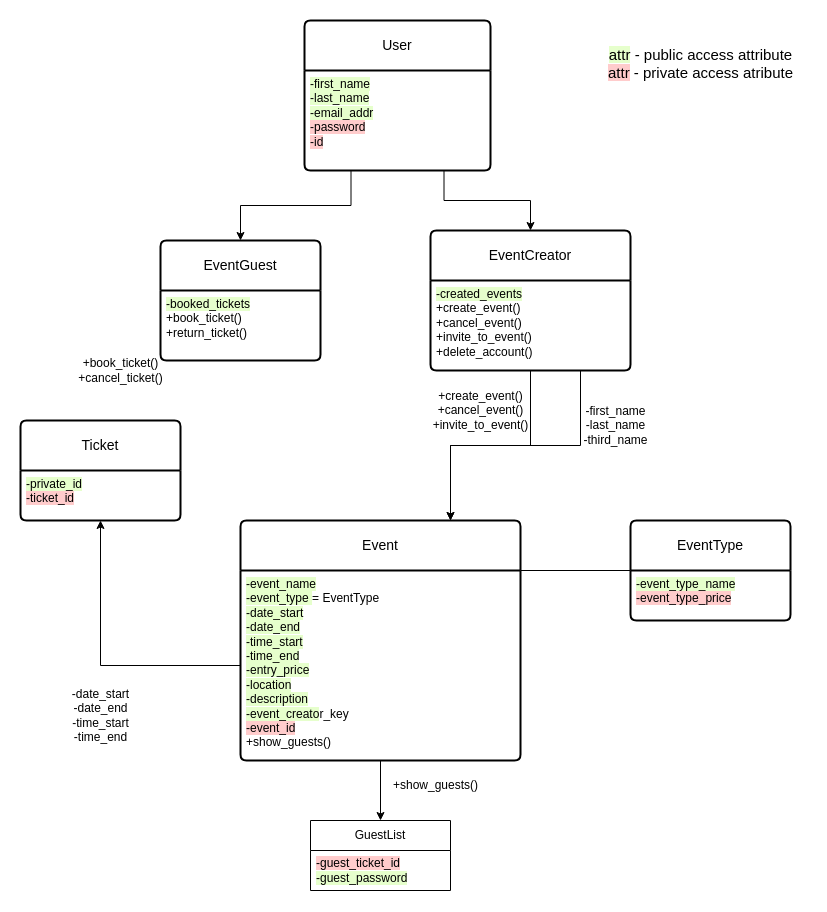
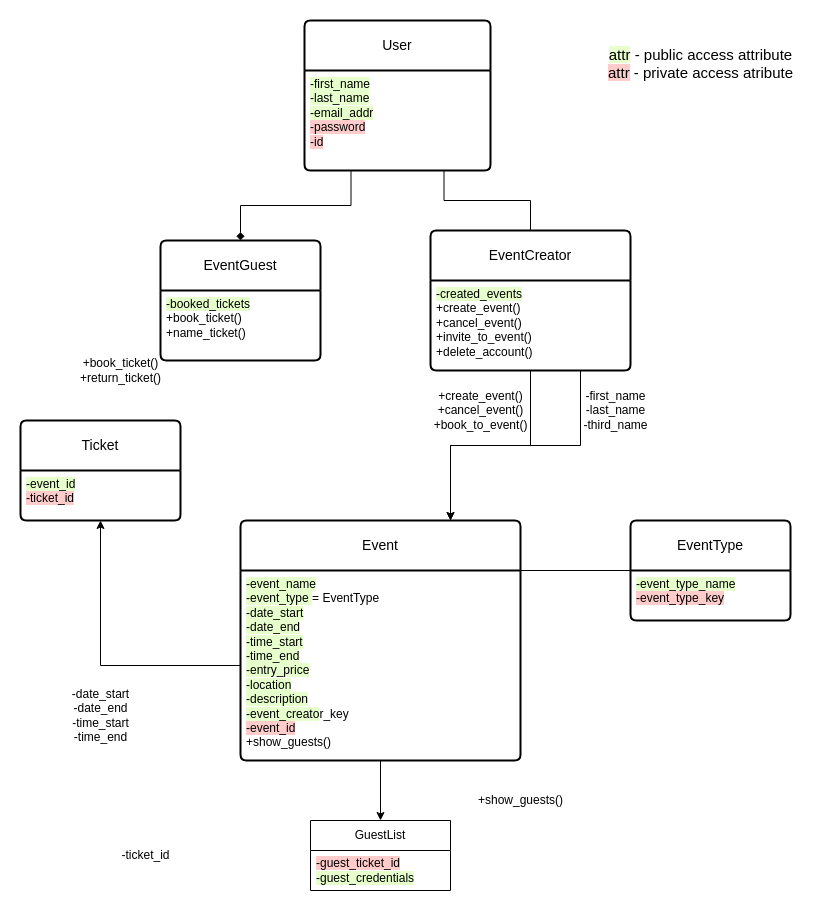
edge "-first_name -last_name -email_addr -password -id" -> "EventCreator": arrowhead classic -> none
edge "-first_name -last_name -email_addr -password -id" -> "EventGuest": arrowhead classic -> diamond
node "-booked_tickets +book_ticket() +return_ticket()": label "-booked_tickets +book_ticket() +return_ticket()" -> "-booked_tickets +book_ticket() +name_ticket()"
node "+book_ticket() +cancel_ticket()": label "+book_ticket() +cancel_ticket()" -> "+book_ticket() +return_ticket()"
node "+create_event() +cancel_event() +invite_to_event()": label "+create_event() +cancel_event() +invite_to_event()" -> "+create_event() +cancel_event() +book_to_event()"
node "-first_name -last_name -third_name": moved (616, 426) -> (616, 411)
node "-private_id -ticket_id": label "-private_id -ticket_id" -> "-event_id -ticket_id"
node "-event_type_name -event_type_price": label "-event_type_name -event_type_price" -> "-event_type_name -event_type_key"
node "+show_guests()": moved (436, 786) -> (521, 801)
node "-ticket_id": added
node "-guest_ticket_id -guest_password": label "-guest_ticket_id -guest_password" -> "-guest_ticket_id -guest_credentials"
